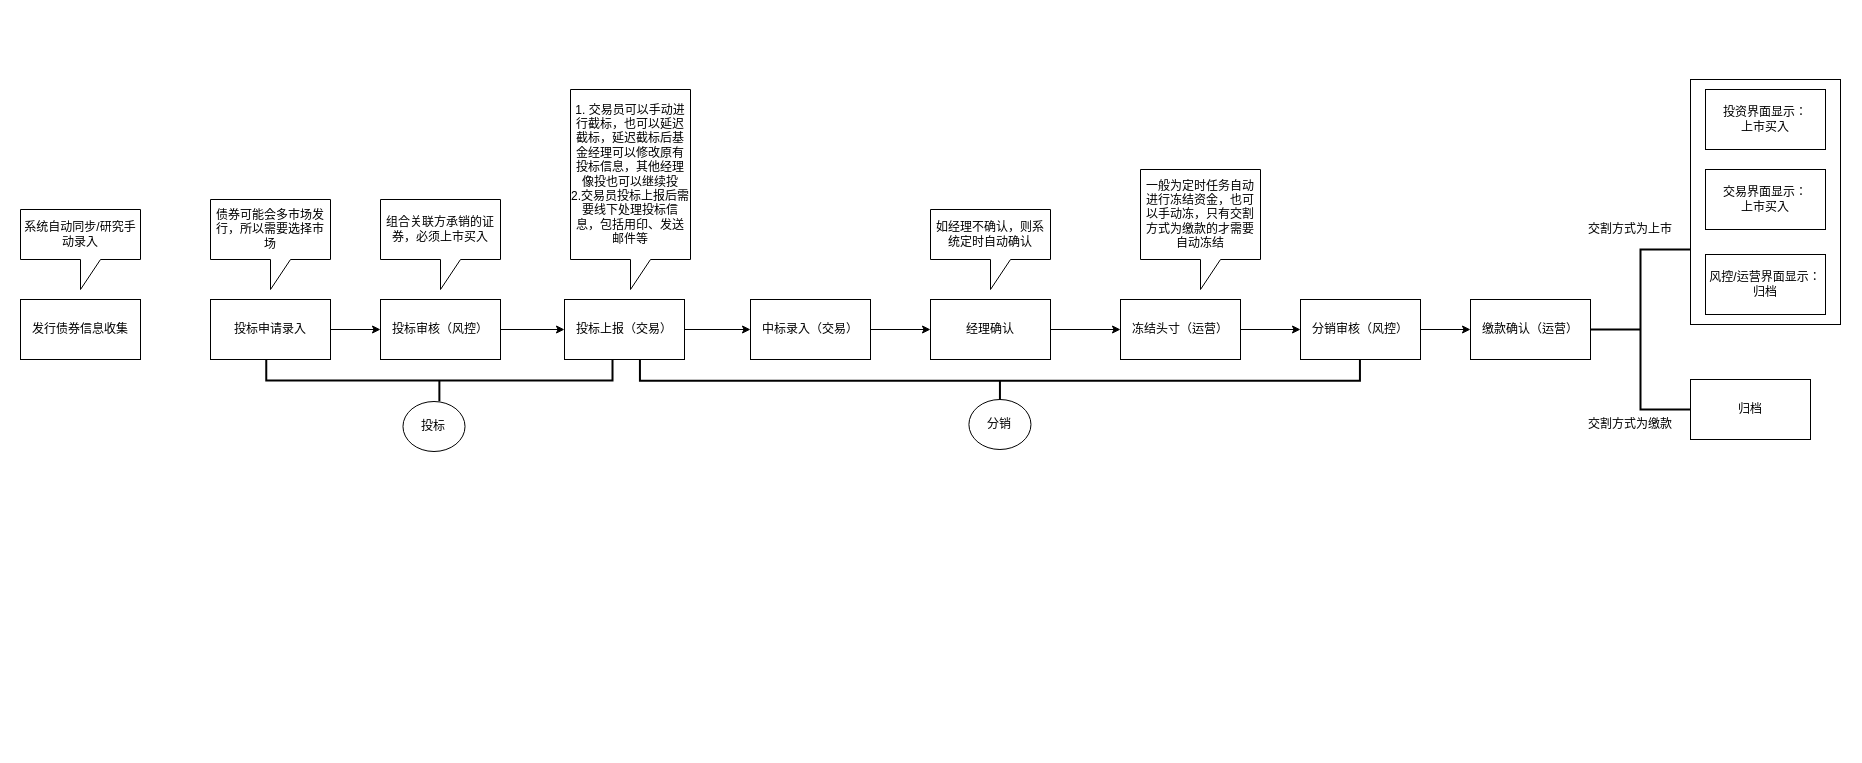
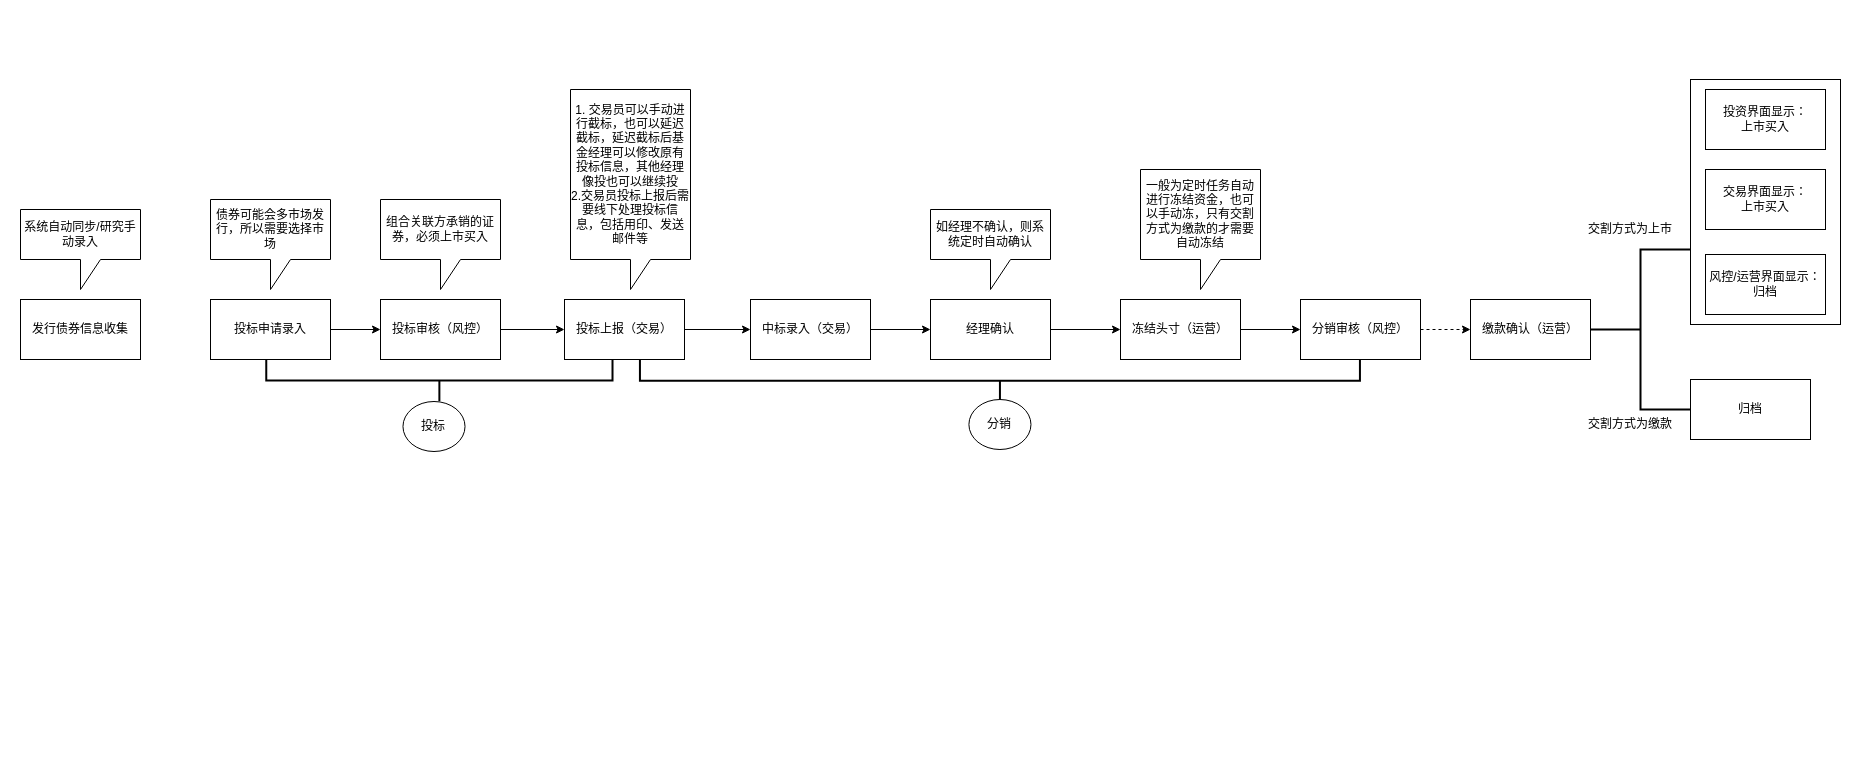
edge "分销审核（风控）" -> "缴款确认（运营）": style solid -> dashed
